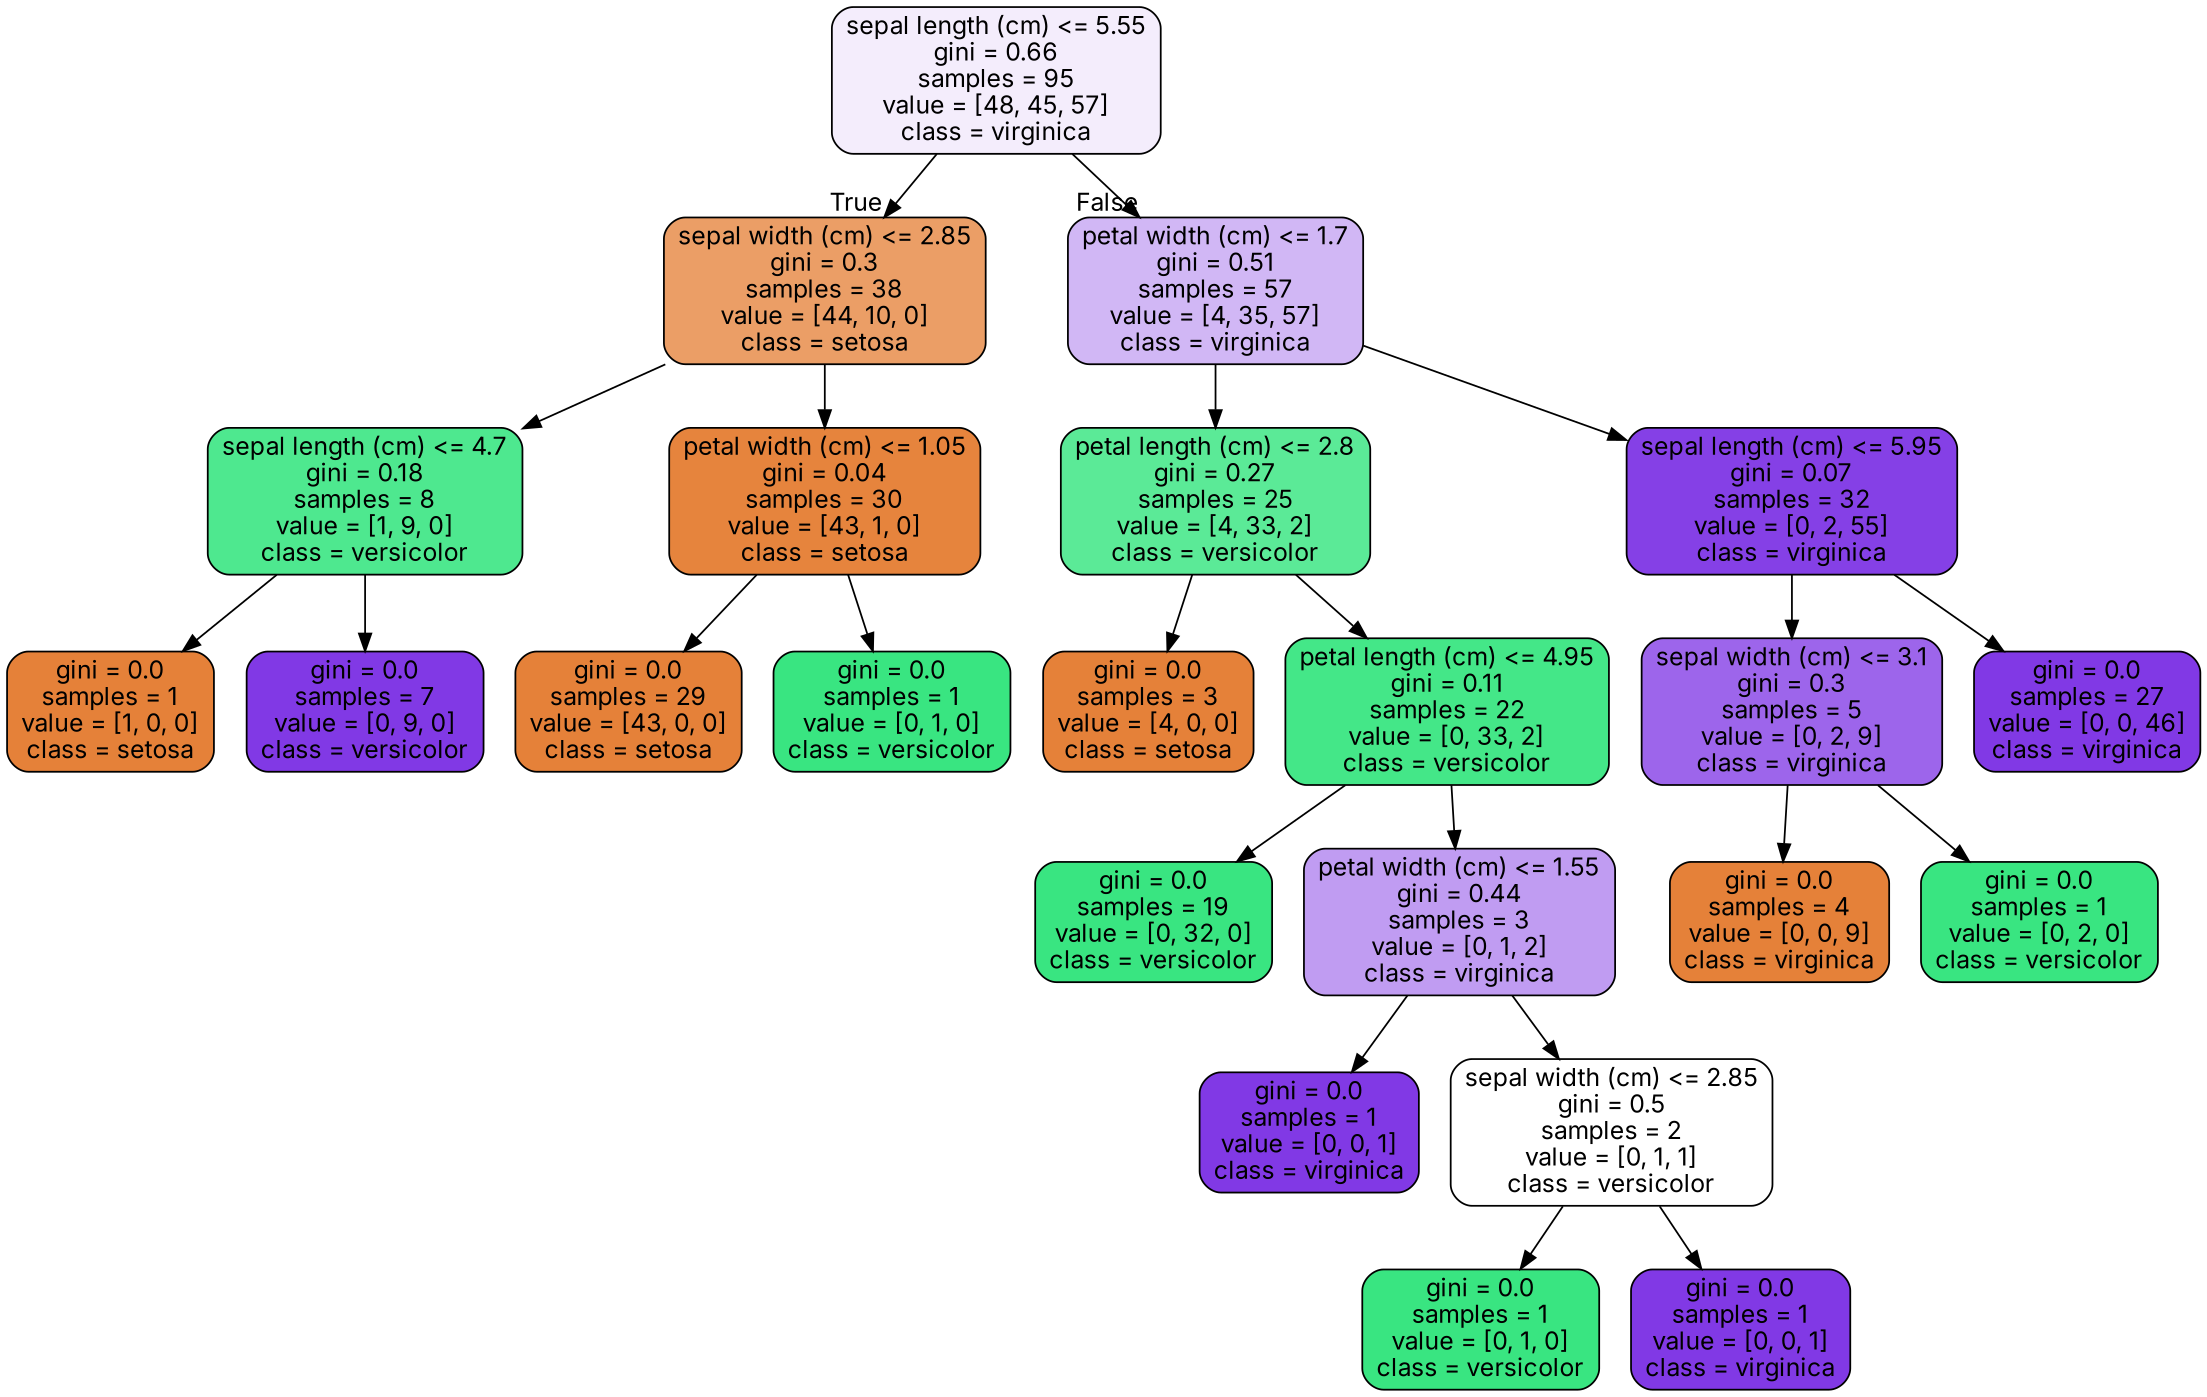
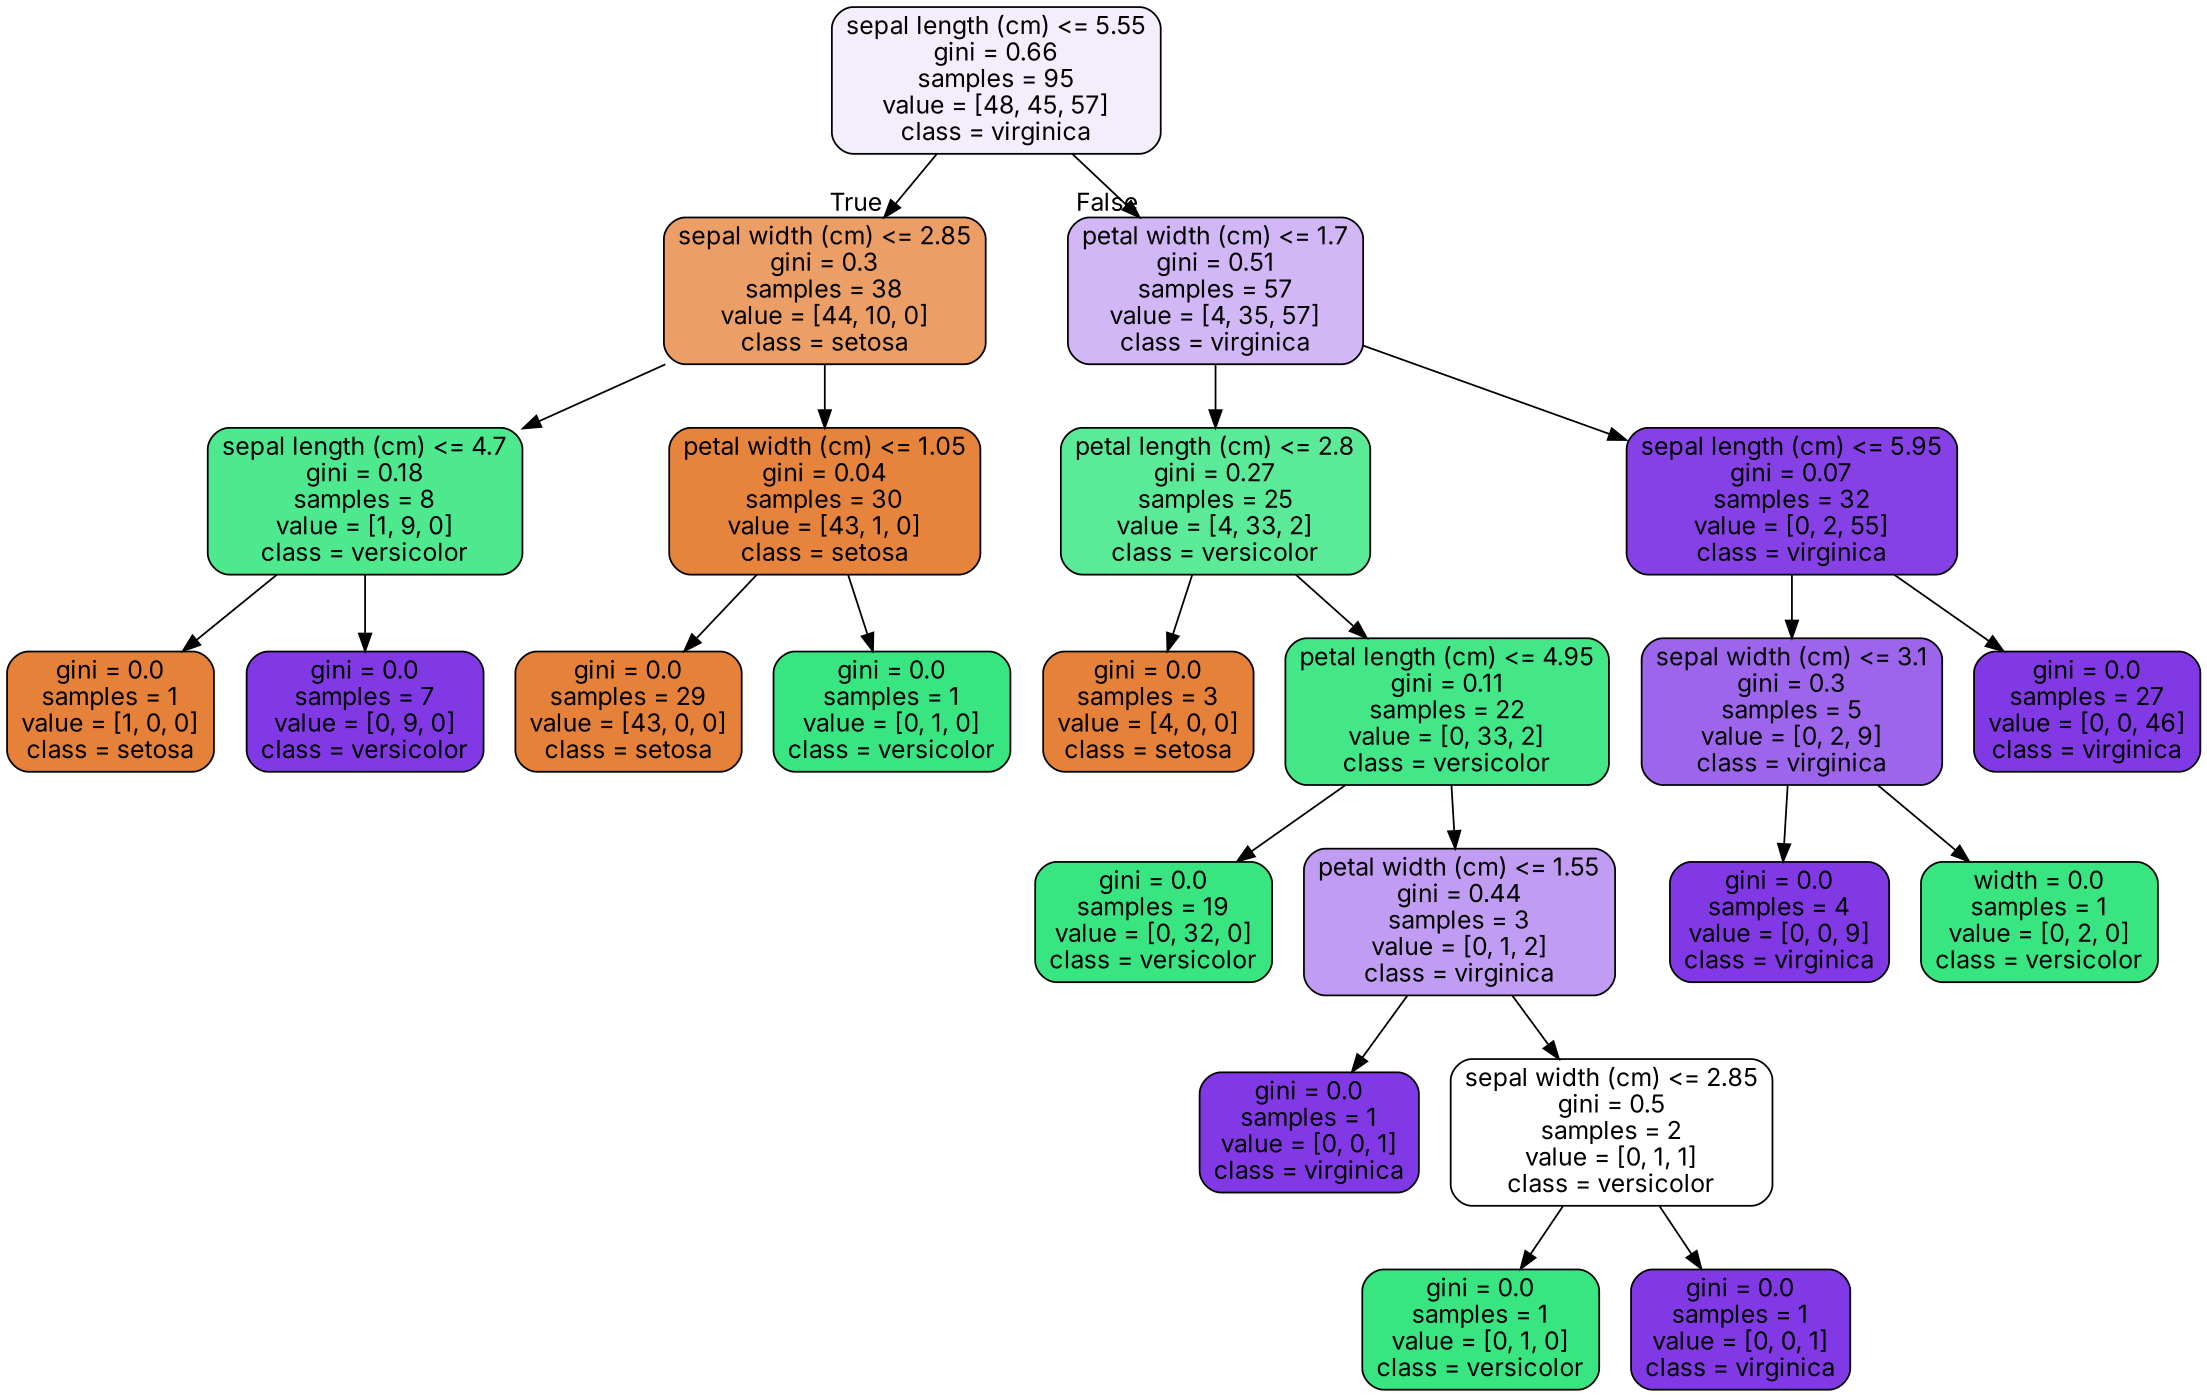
node "gini = 0.0 samples = 4 value = [0, 0, 9] class = virginica": fillcolor #e58139ff -> #8139e5ff
node "gini = 0.0 samples = 1 value = [0, 2, 0] class = versicolor": label "gini = 0.0 samples = 1 value = [0, 2, 0] class = versicolor" -> "width = 0.0 samples = 1 value = [0, 2, 0] class = versicolor"
